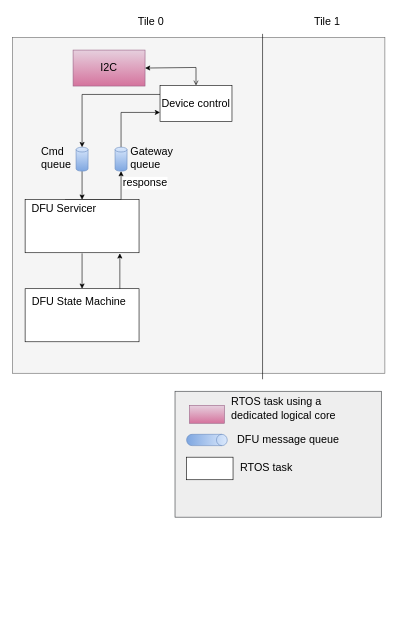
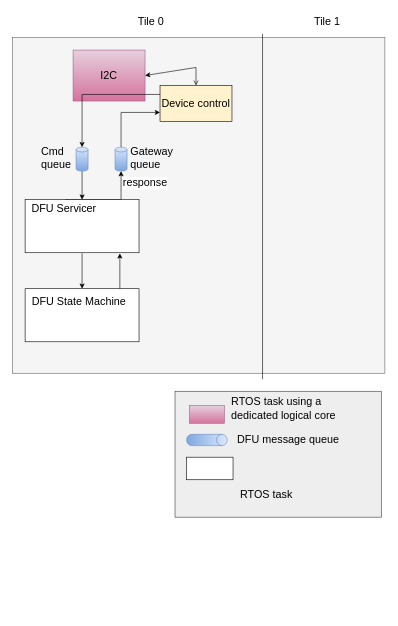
node "I2C": size 72x36 -> 72x51
node "Device control": fillcolor #ffffff -> #fff2cc
node "RTOS task": moved (266, 468) -> (266, 495)
